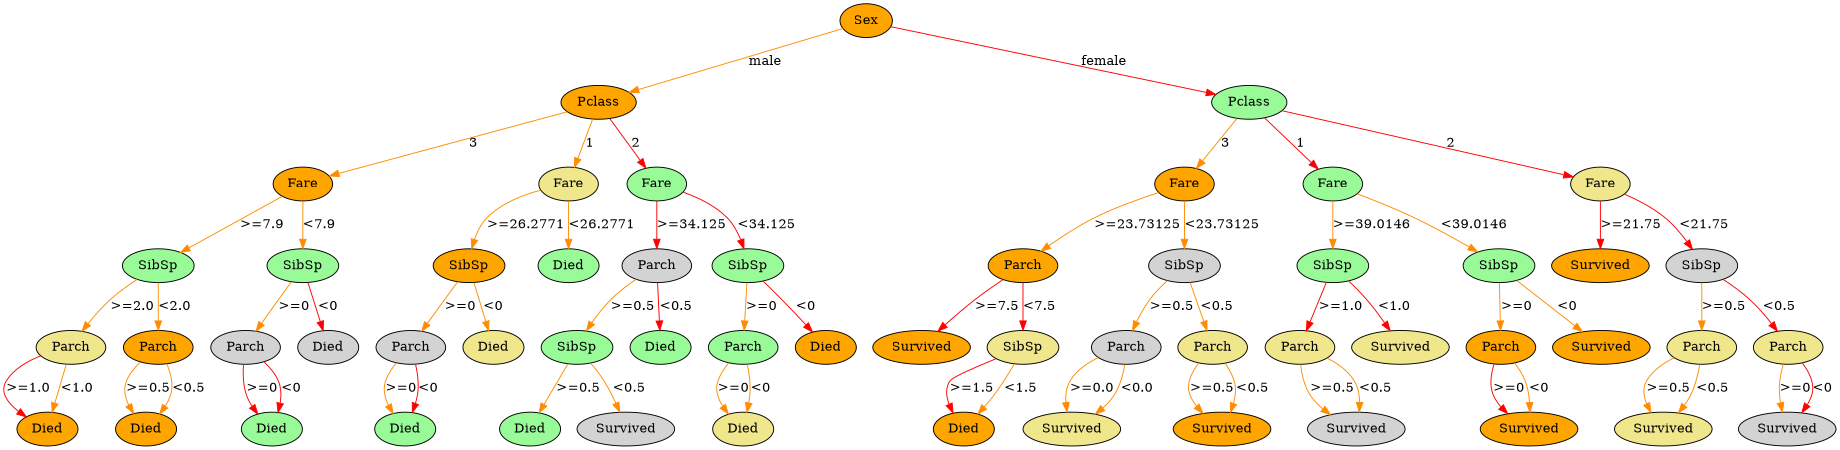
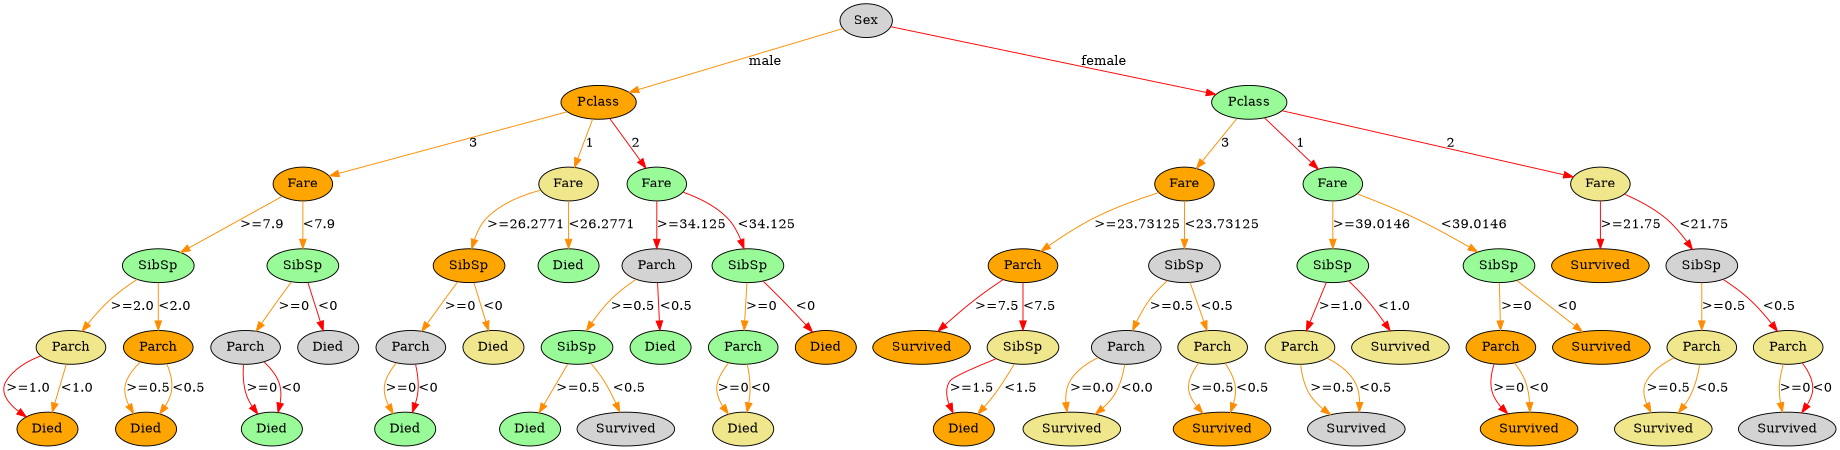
node "Sex": fillcolor orange -> lightgrey
